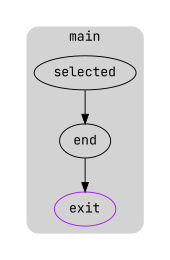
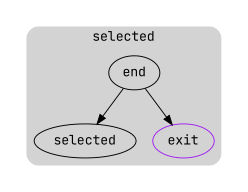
cluster "main": label "main" -> "selected"
edge "selected" -> "end": reversed
